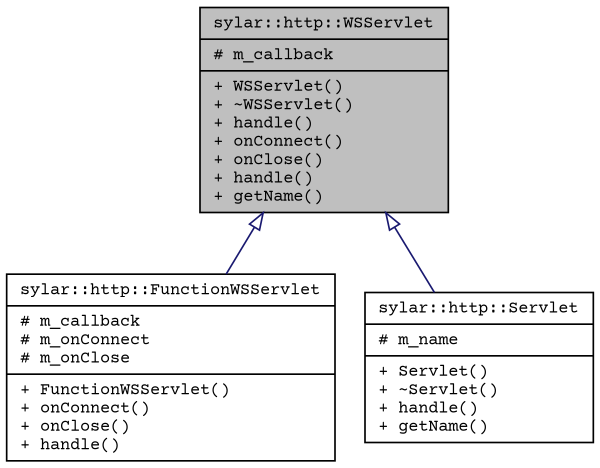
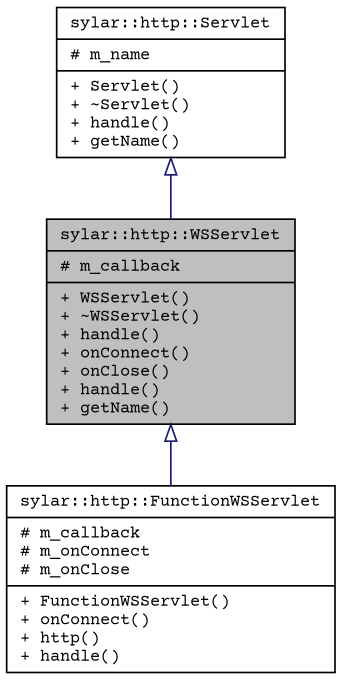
edge "sylar::http::Servlet" -> "sylar::http::WSServlet": reversed
node "sylar::http::FunctionWSServlet": text "+ onClose()" -> "+ http()"
